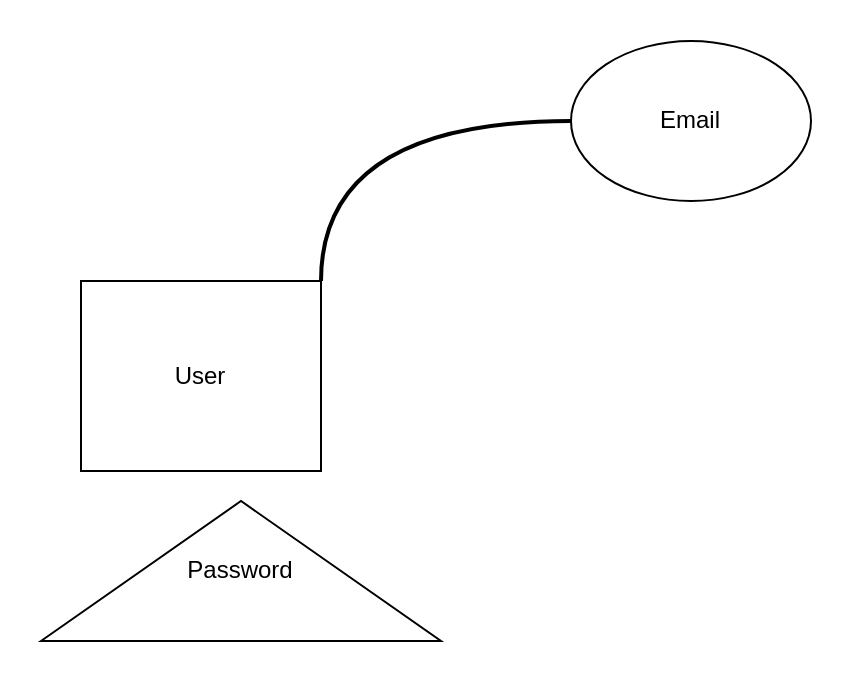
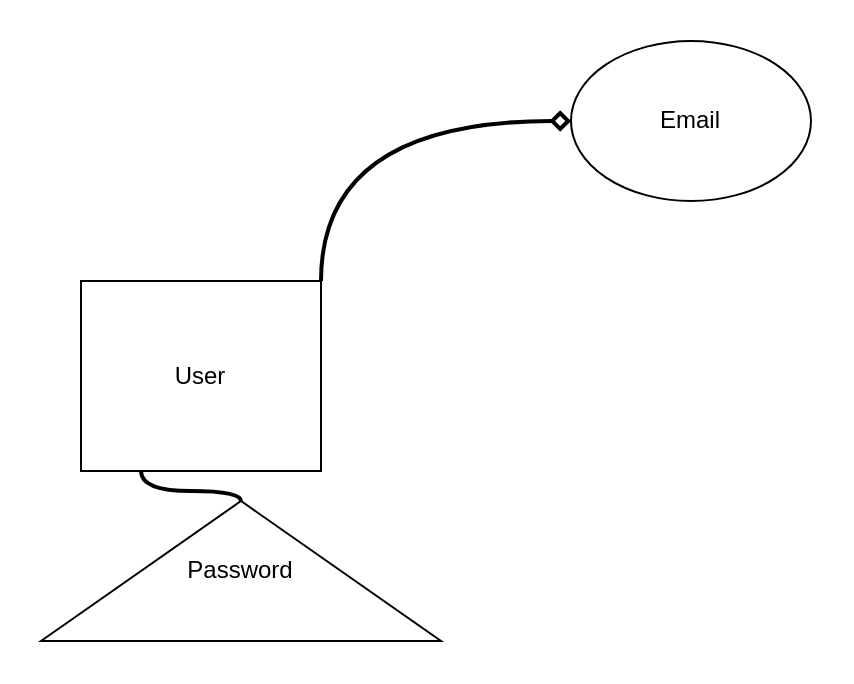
edge "Email" -- "User": arrowhead none -> diamond
edge "User" -- "Password": added
